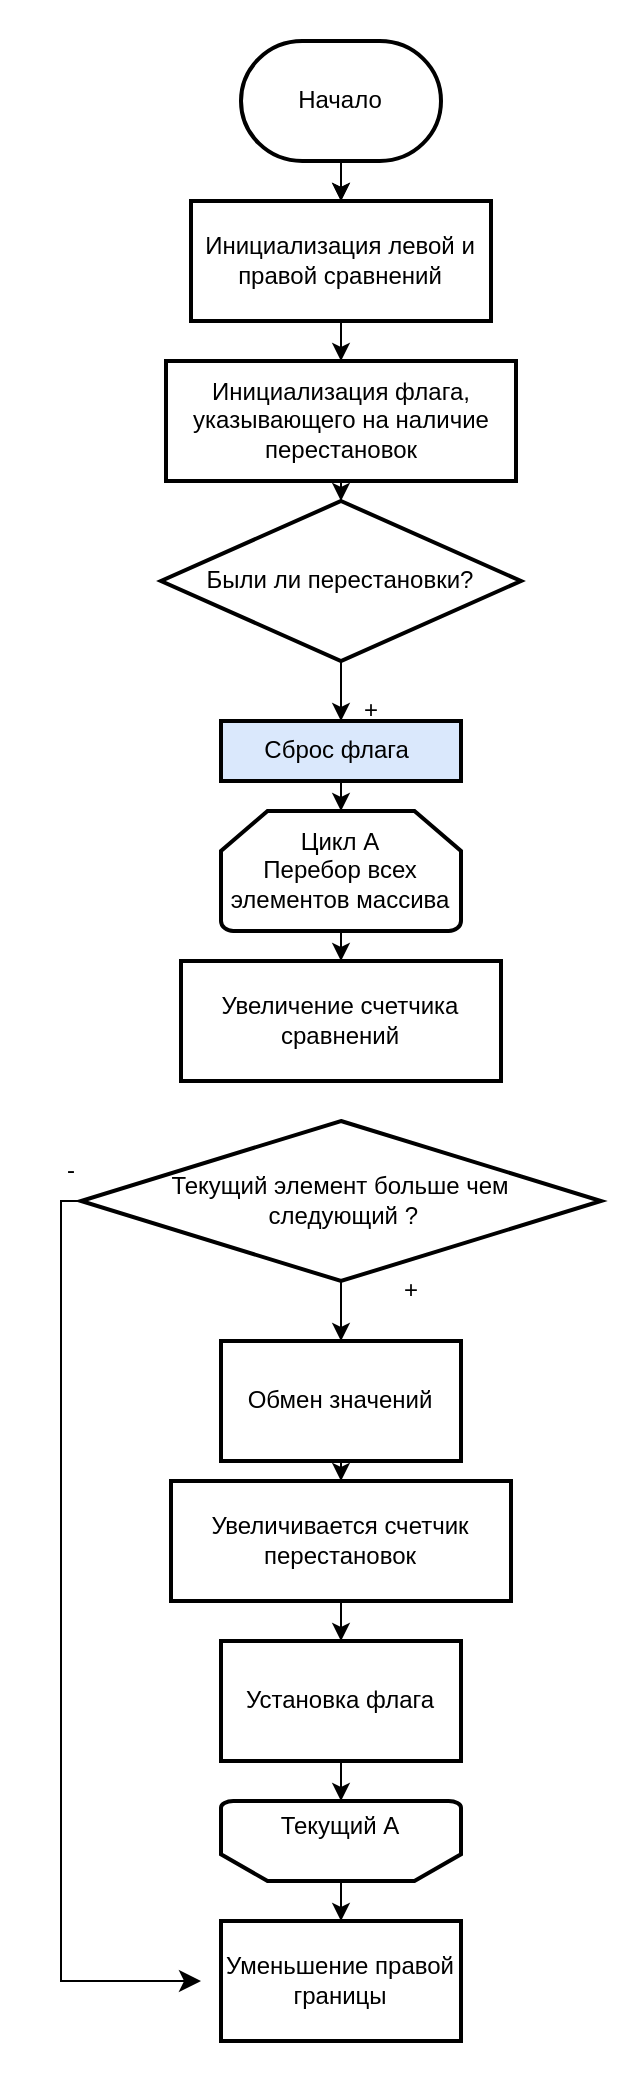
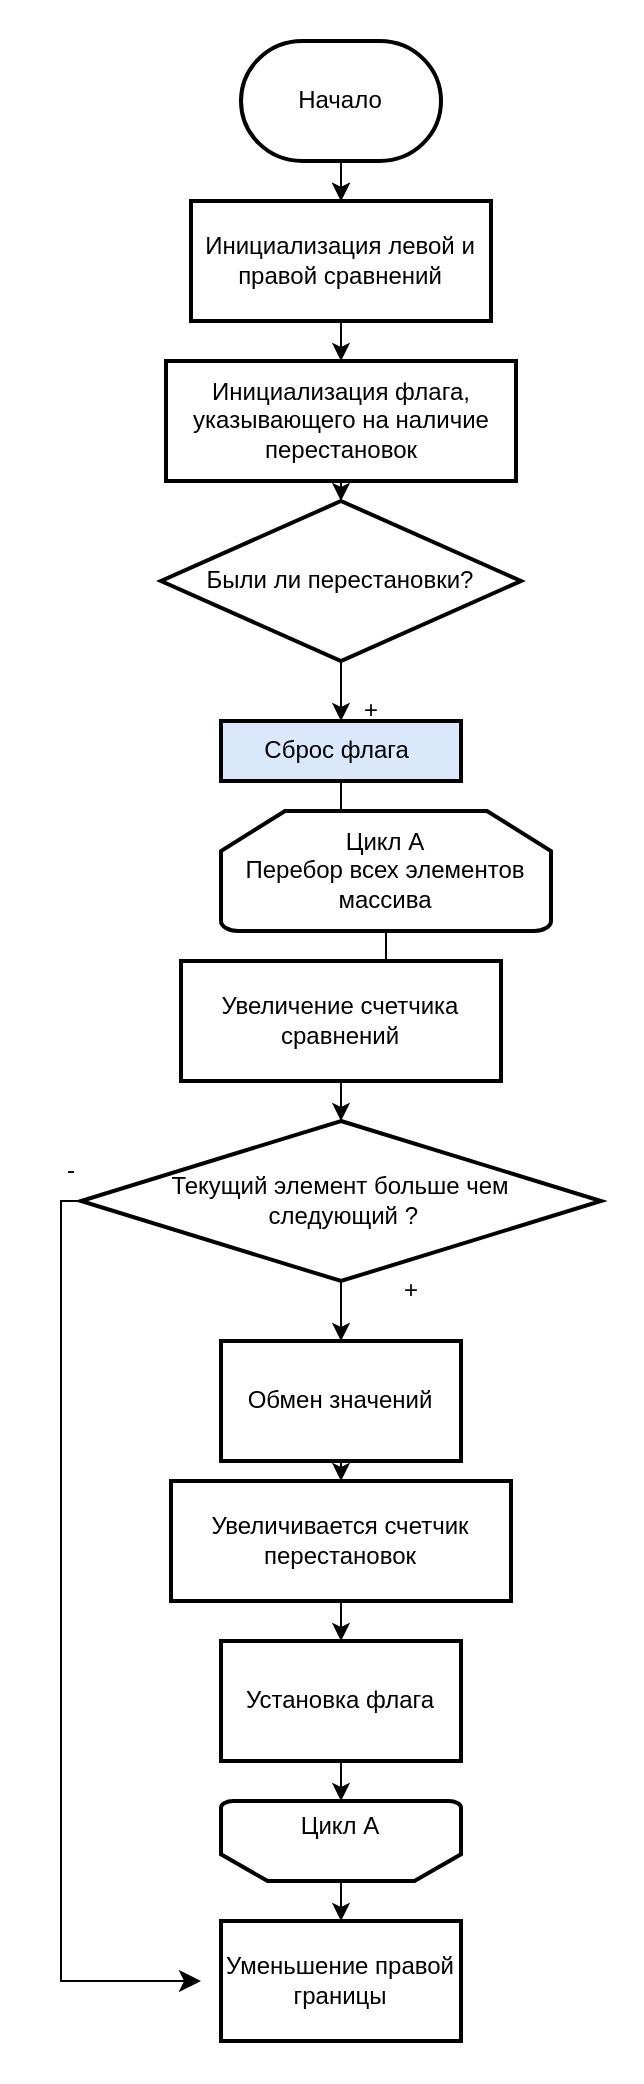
node "Цикл А Перебор всех элементов массива": size 240x120 -> 330x120
edge "Увеличение счетчика сравнений" -> "Текущий элемент больше чем следующий ?": added
node "Текущий А": label "Текущий А" -> "Цикл А"
